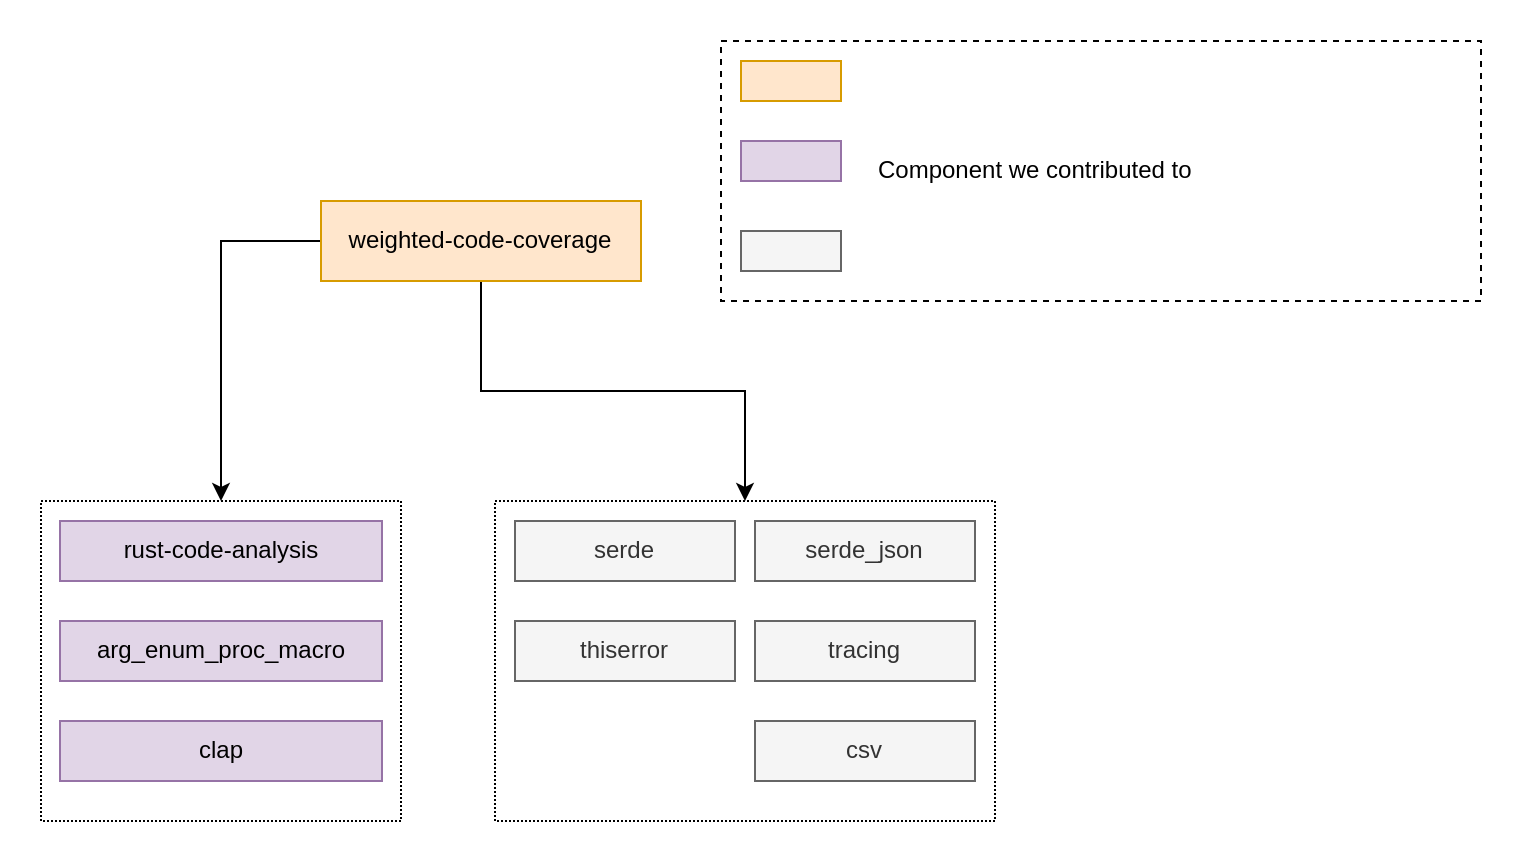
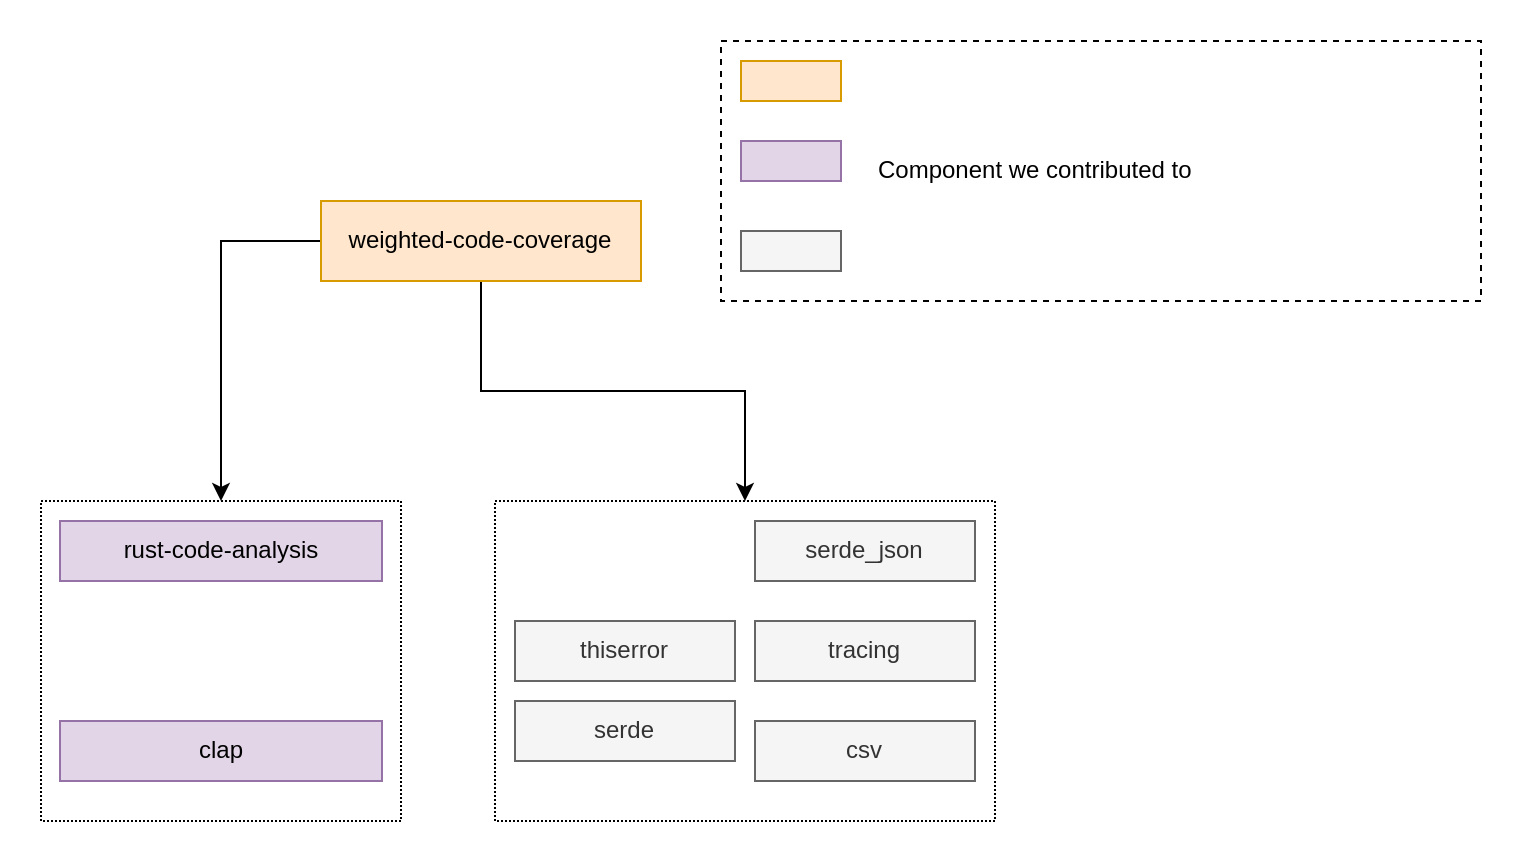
node "serde": moved (625, 551) -> (625, 731)
node "arg_enum_proc_macro": removed
